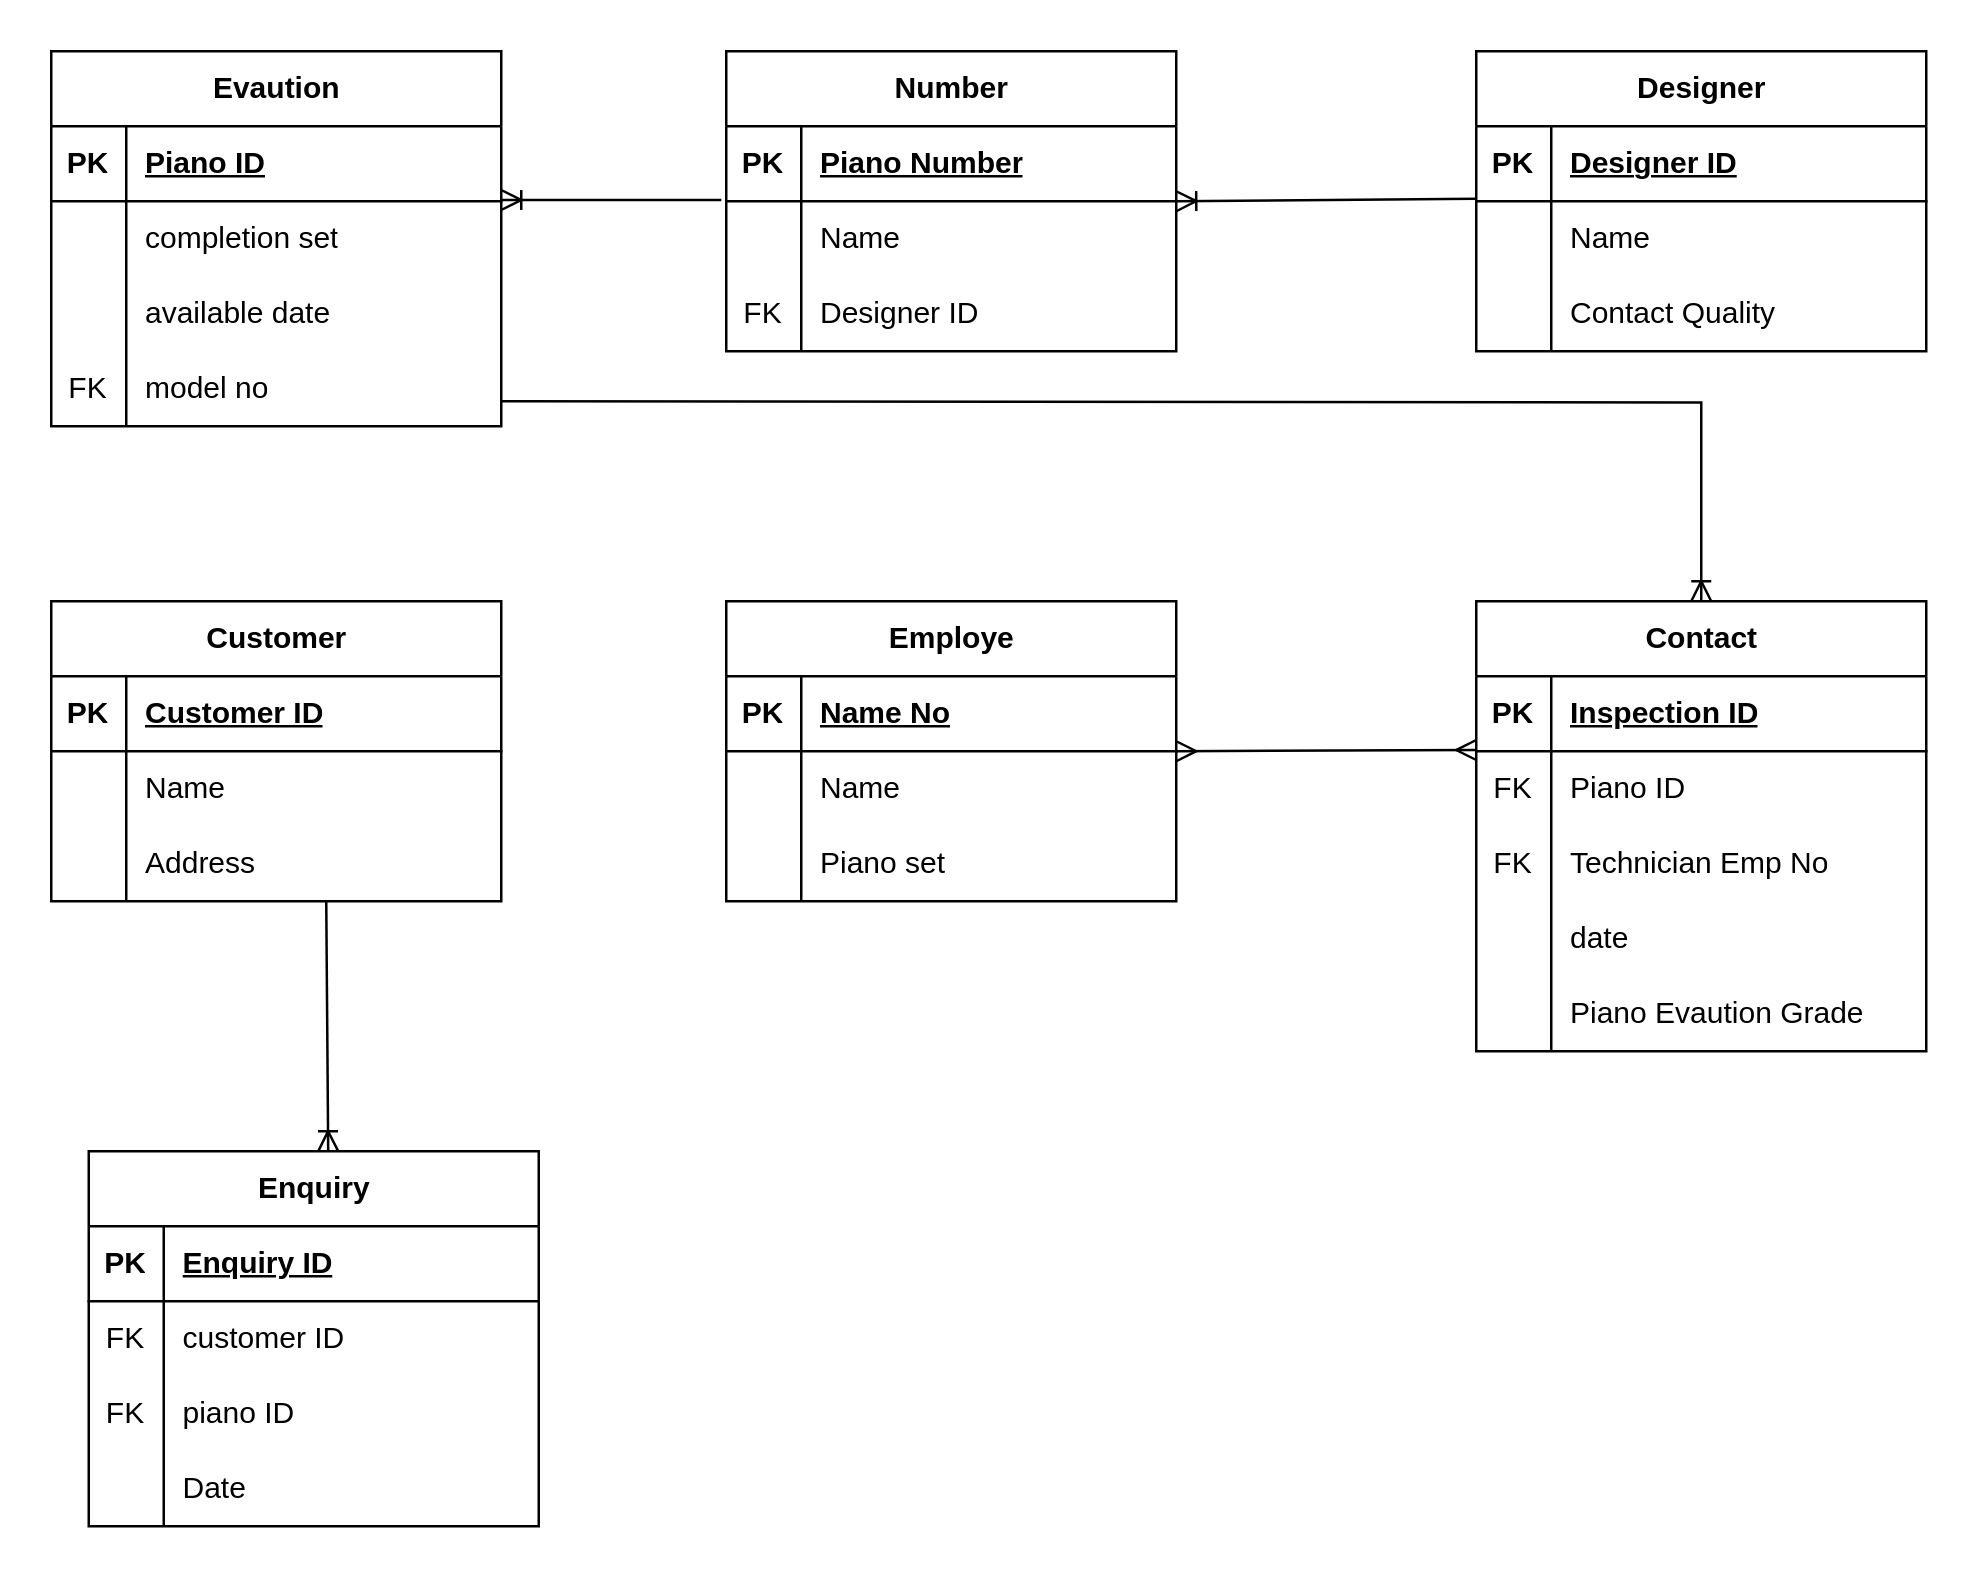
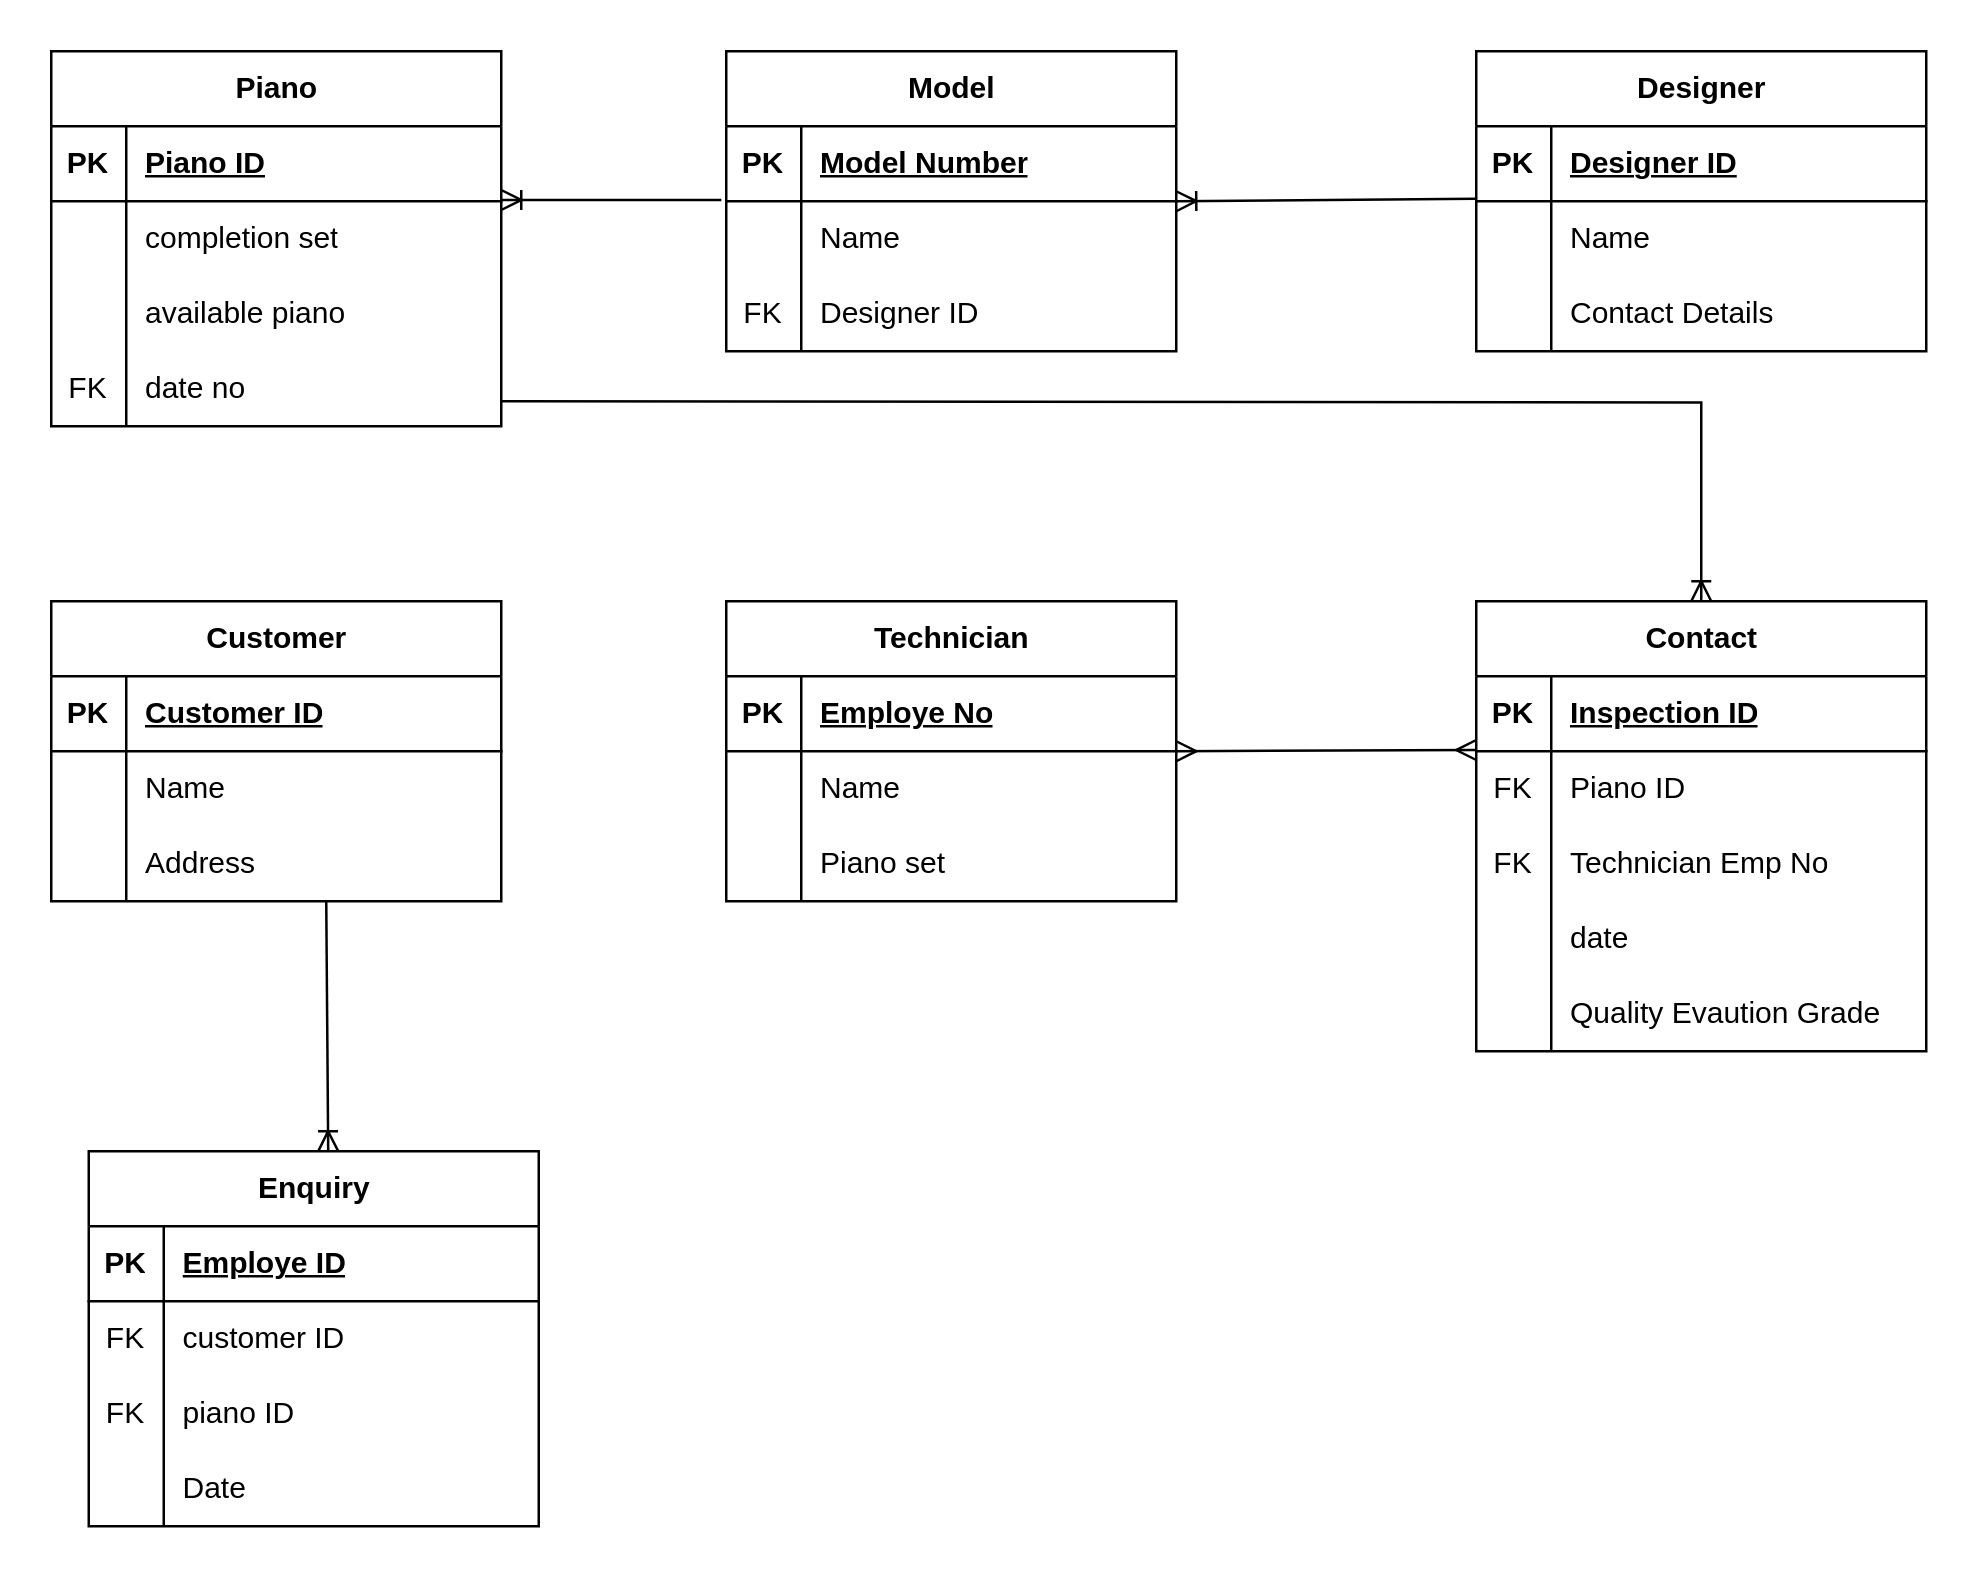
node "Evaution": label "Evaution" -> "Piano"
node "Number": label "Number" -> "Model"
node "Piano Number": label "Piano Number" -> "Model Number"
node "available date": label "available date" -> "available piano"
node "Contact Quality": label "Contact Quality" -> "Contact Details"
node "model no": label "model no" -> "date no"
node "Employe": label "Employe" -> "Technician"
node "Name No": label "Name No" -> "Employe No"
node "Piano Evaution Grade": label "Piano Evaution Grade" -> "Quality Evaution Grade"
node "Enquiry ID": label "Enquiry ID" -> "Employe ID"
